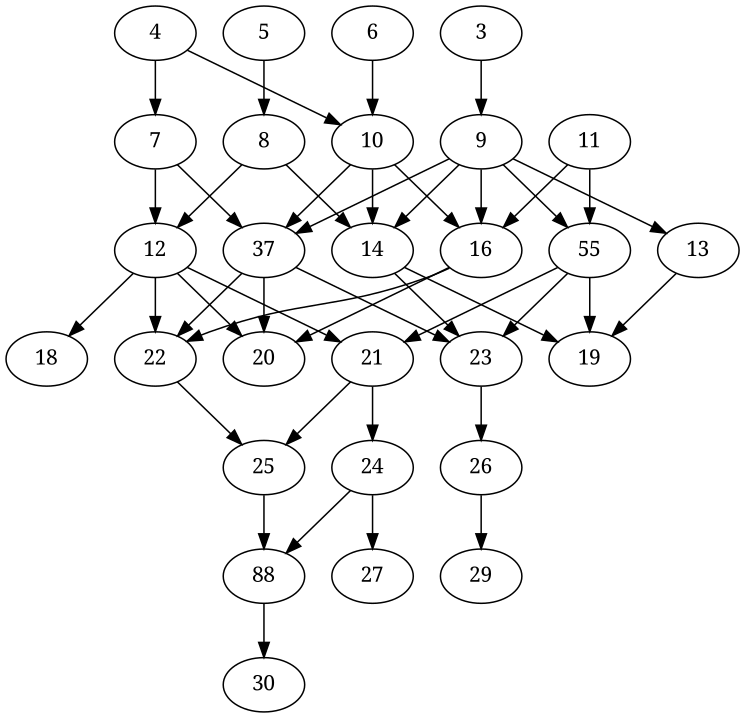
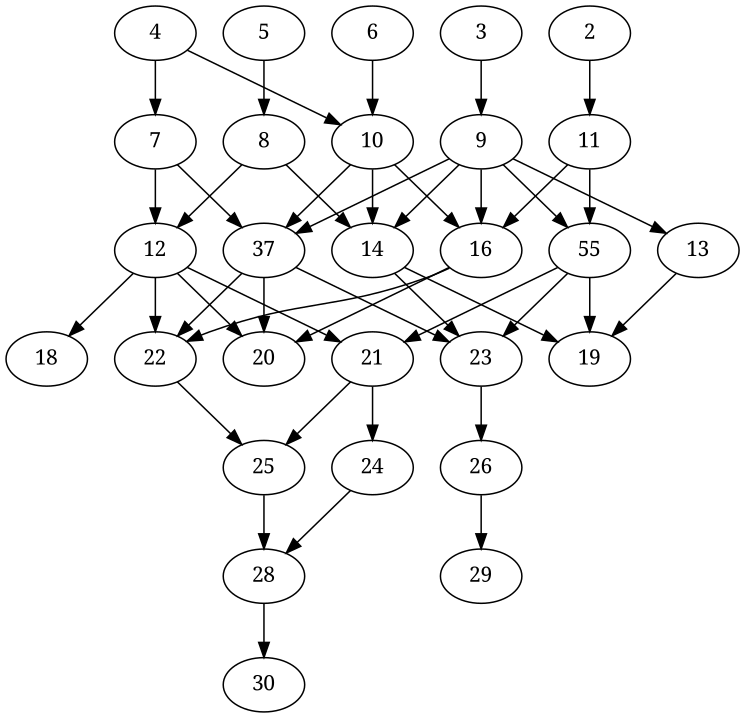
node "2": added
node "88": label "88" -> "28"
node "27": removed
